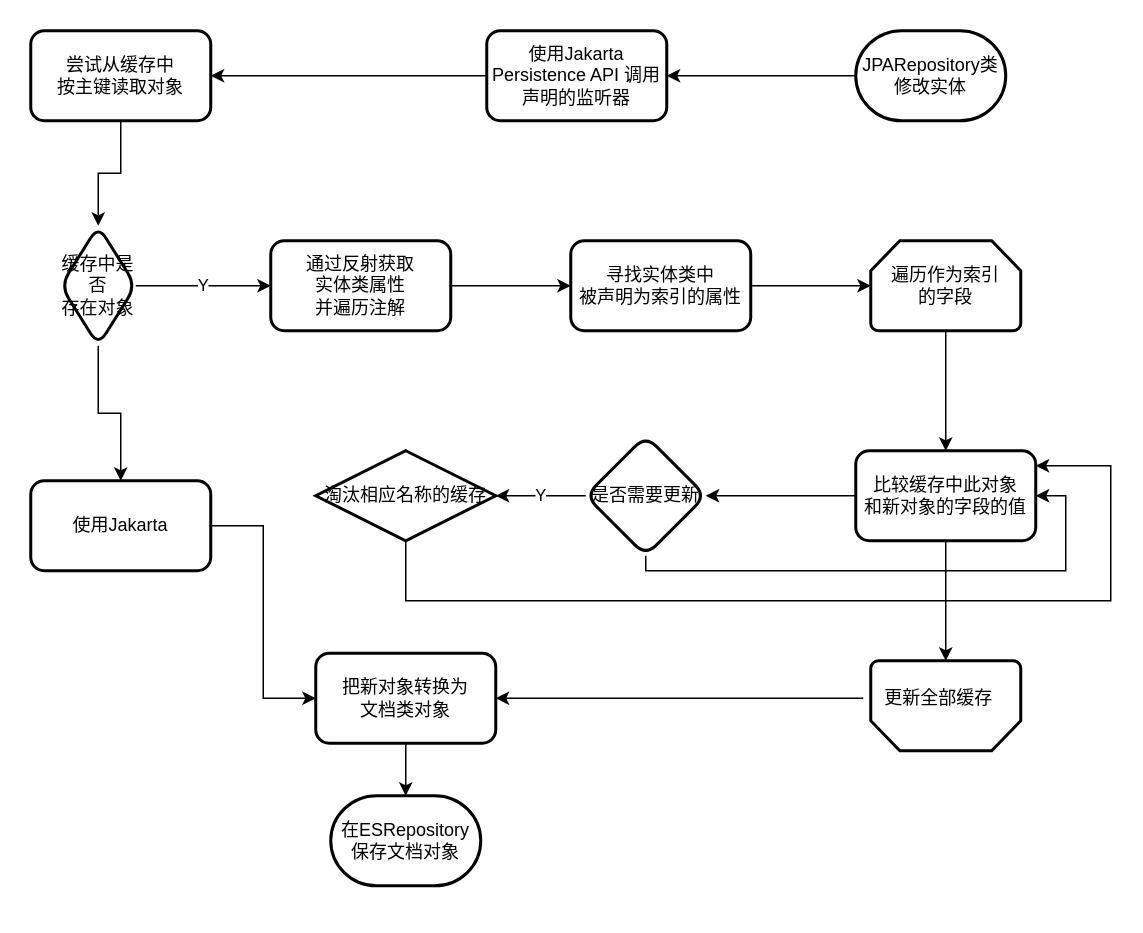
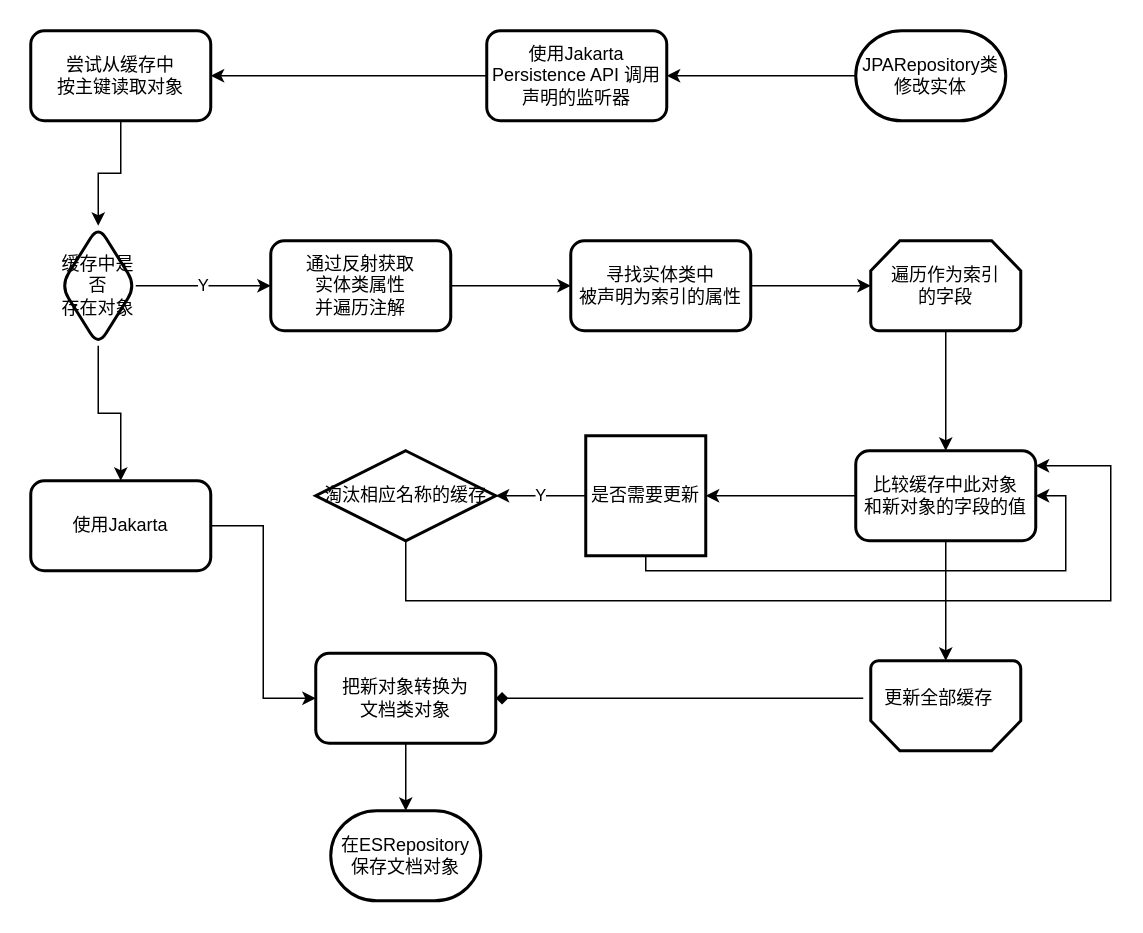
node "是否需要更新": shape diamond -> rectangle
edge "更新全部缓存" -> "把新对象转换为 文档类对象": arrowhead classic -> diamond
node "在ESRepository 保存文档对象": moved (406, 841) -> (406, 856)
